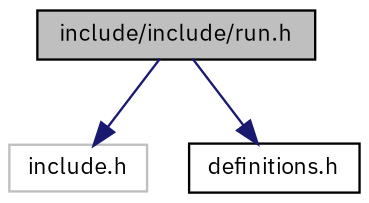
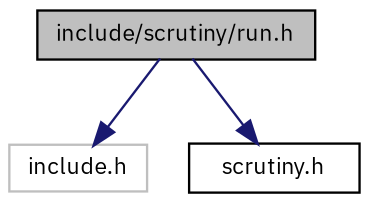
node "include/include/run.h": label "include/include/run.h" -> "include/scrutiny/run.h"
node "definitions.h": label "definitions.h" -> "scrutiny.h"
